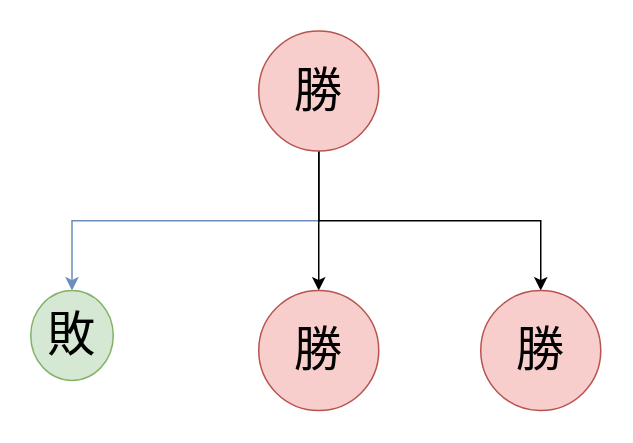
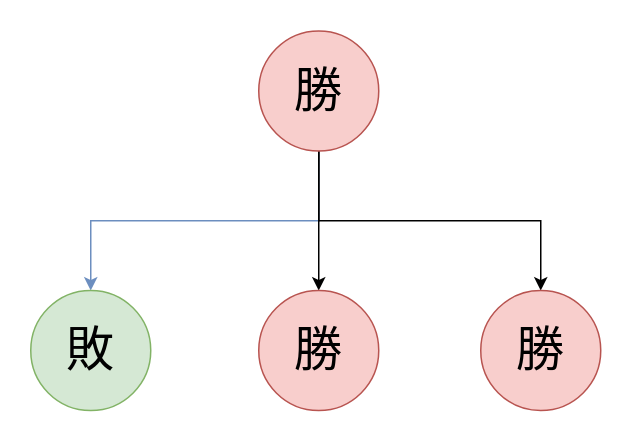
node "敗": size 83x90 -> 120x120
